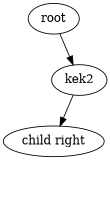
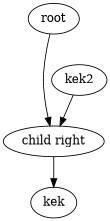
edge "root" -> "kek2": now "root" -> "child right"
node "kek": added
